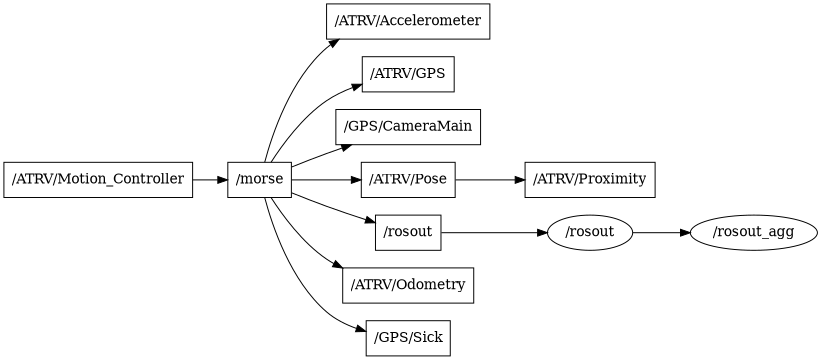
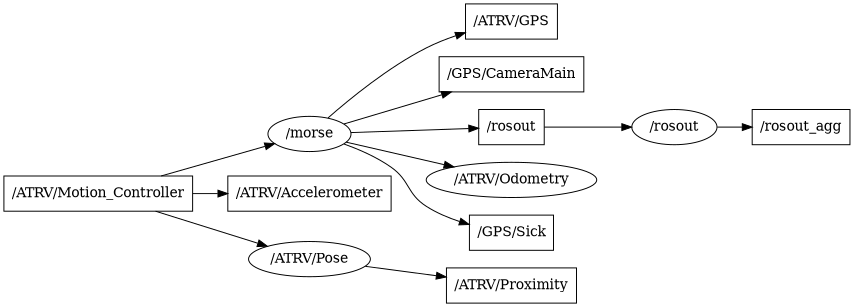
edge "/morse" -> "/ATRV/Accelerometer": now "/ATRV/Motion_Controller" -> "/ATRV/Accelerometer"
node "/morse": shape box -> ellipse
edge "/morse" -> "/ATRV/Pose": now "/ATRV/Motion_Controller" -> "/ATRV/Pose"
node "/ATRV/Pose": shape box -> ellipse
node "/rosout_agg": shape ellipse -> box
node "/ATRV/Odometry": shape box -> ellipse
